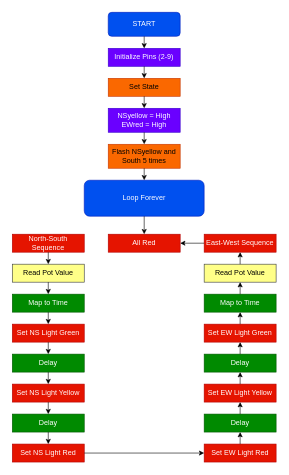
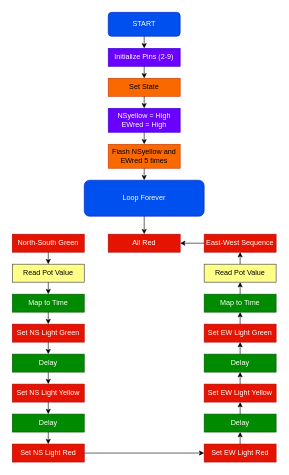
node "Flash NSyellow and South 5 times": label "Flash NSyellow and South 5 times" -> "Flash NSyellow and EWred 5 times"
node "North-South Sequence": label "North-South Sequence" -> "North-South Green"
